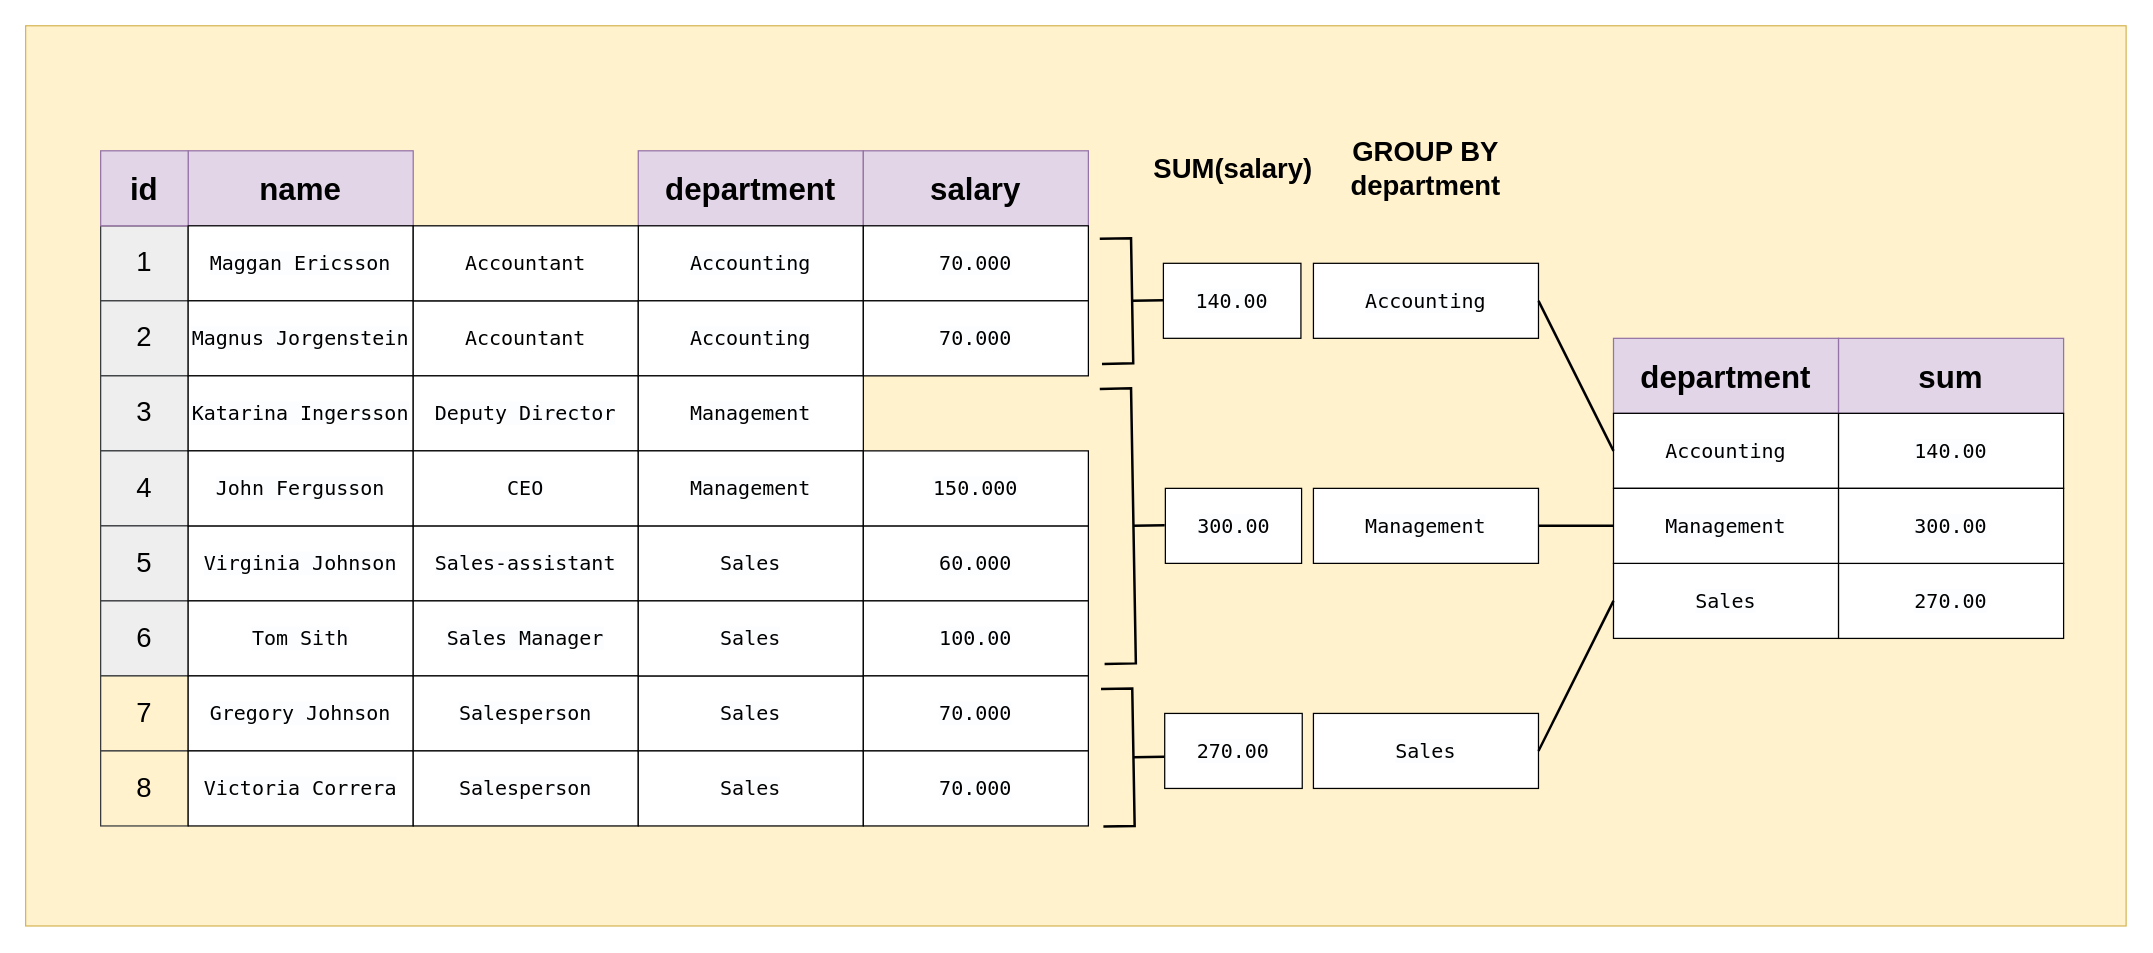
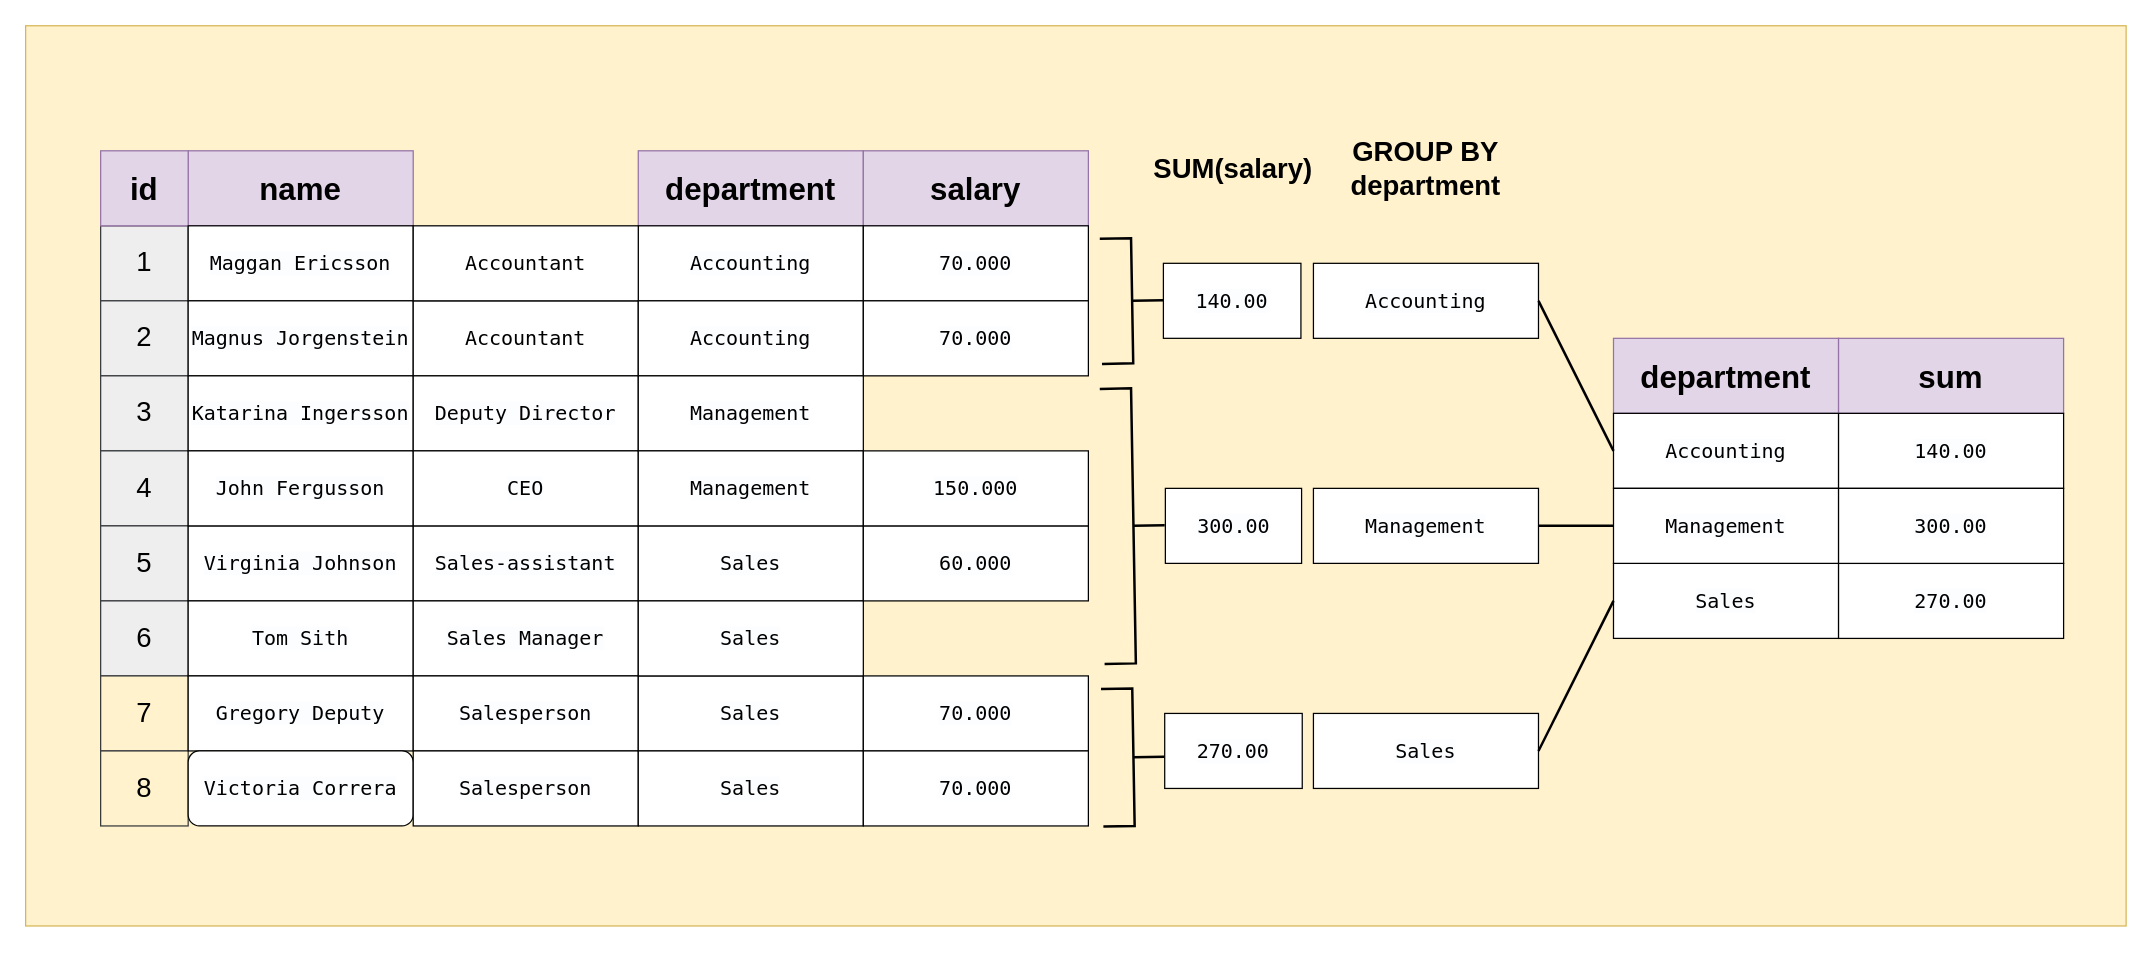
node "100.00": removed
node "Gregory Johnson": label "Gregory Johnson" -> "Gregory Deputy"
node "Victoria Correra": shape rectangle -> rounded rectangle
